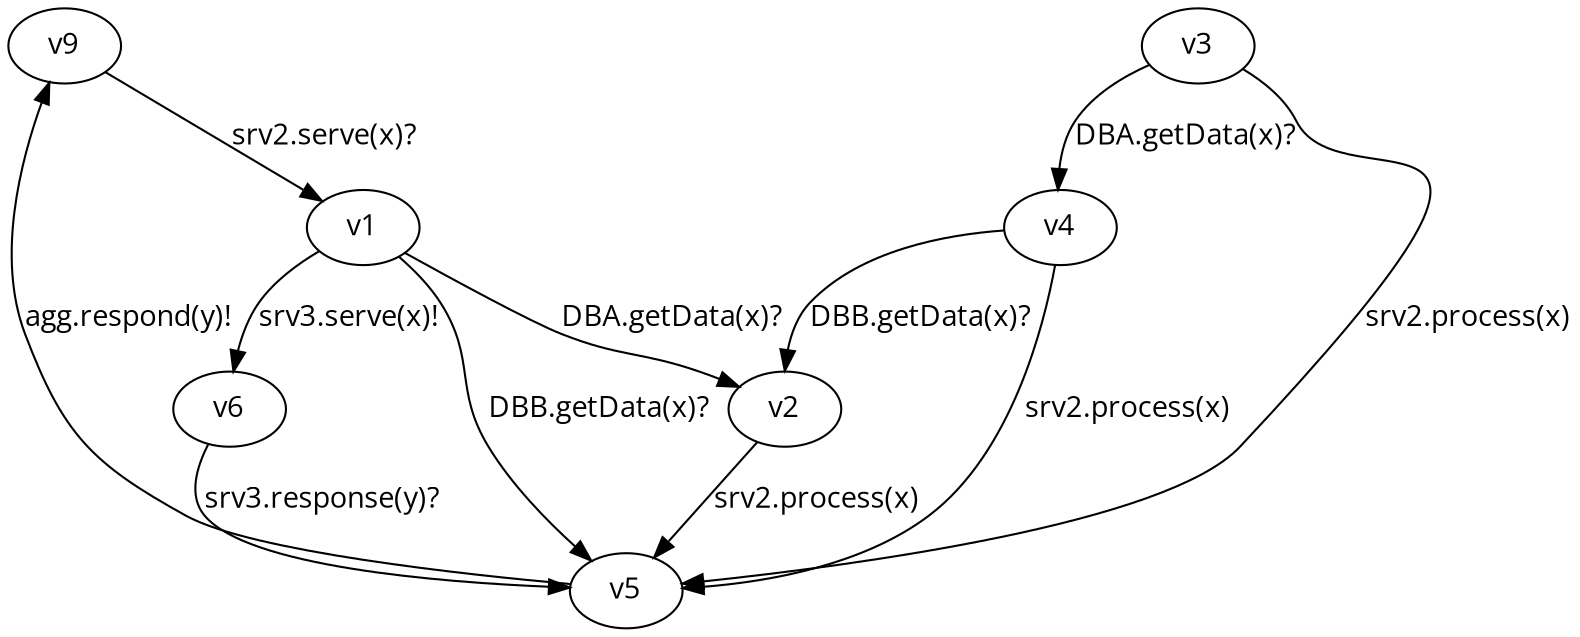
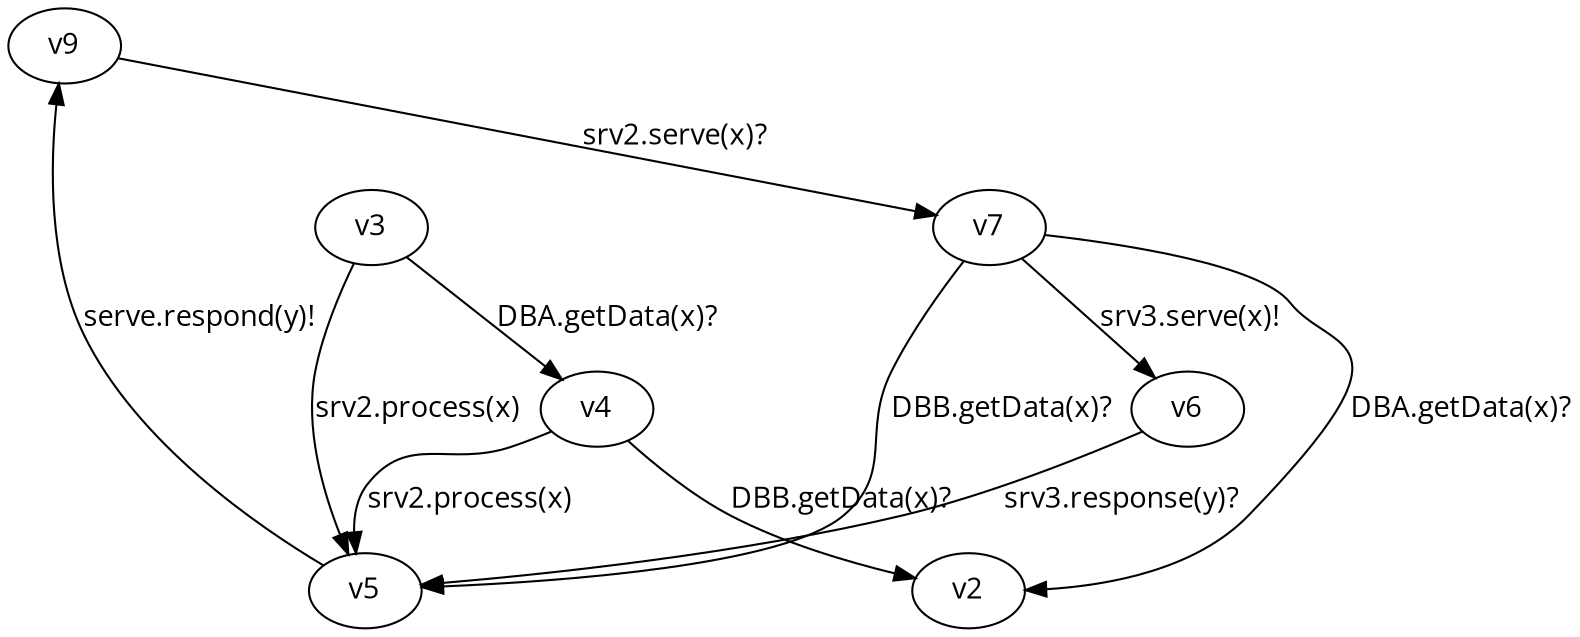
node "v1": label "v1" -> "v7"
edge "v5" -> "v9": label "agg.respond(y)!" -> "serve.respond(y)!"
edge "v2" -> "v5": removed, label "srv2.process(x)"
